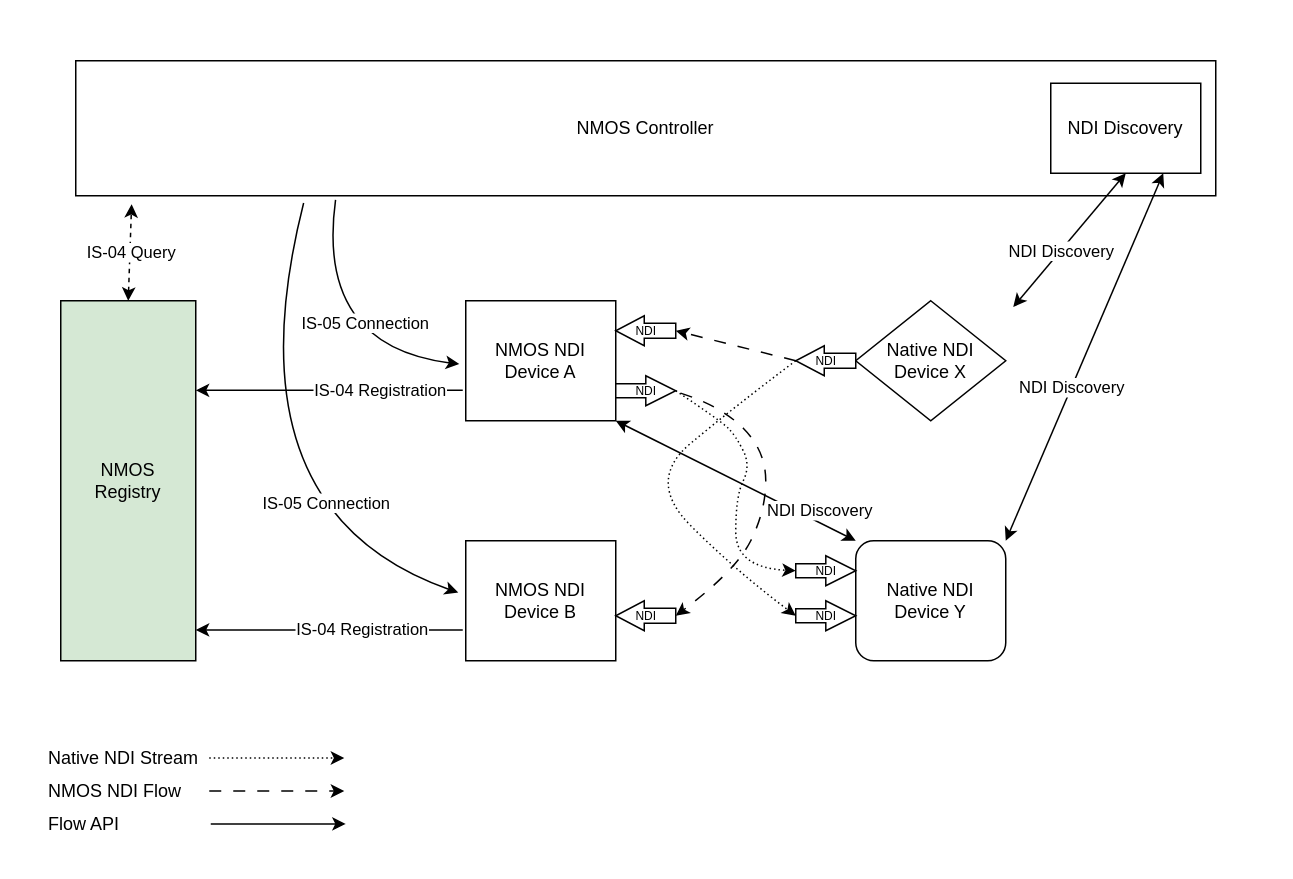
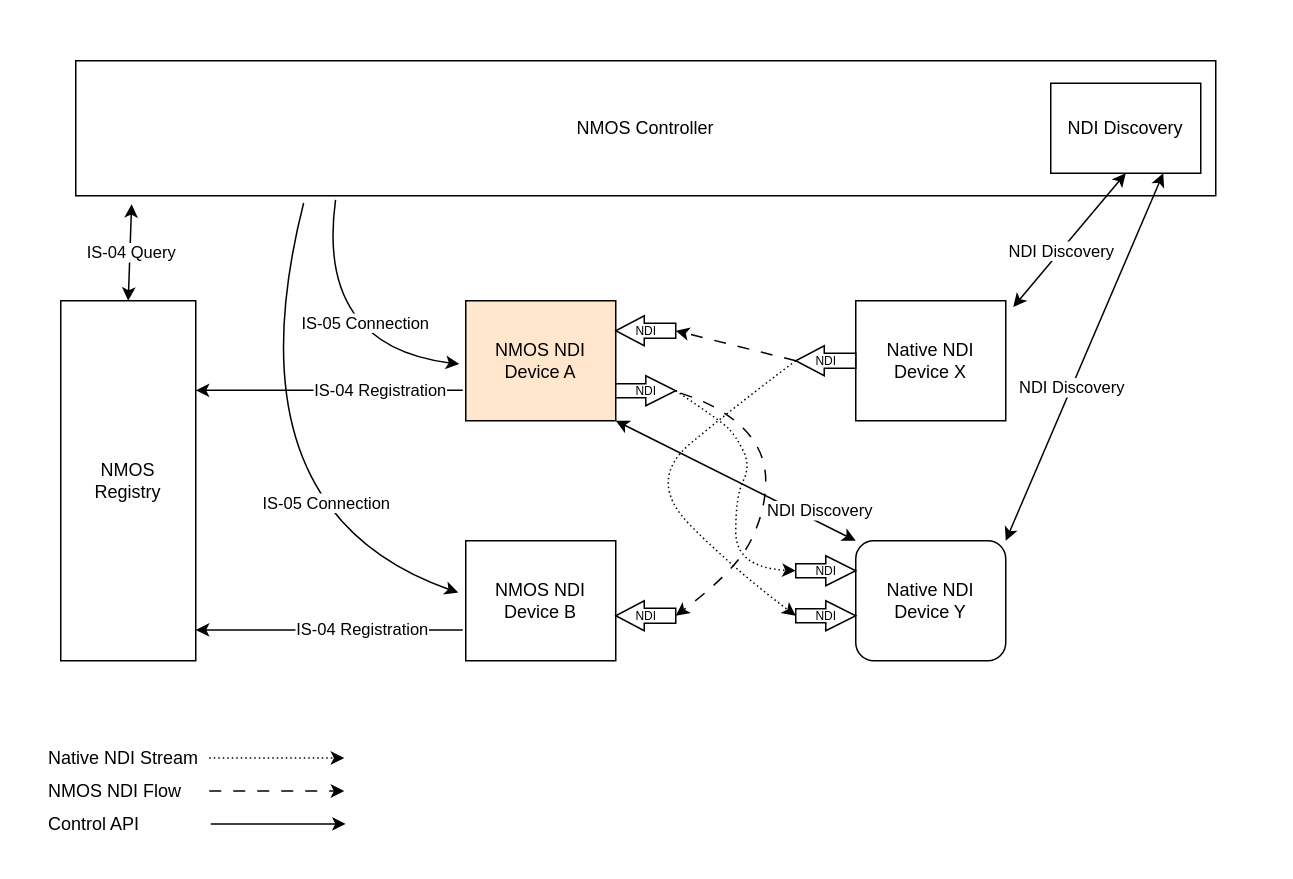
edge "NMOS Controller" -- "NMOS Registry": style dashed -> solid
node "NMOS NDI Device A": fillcolor #ffffff -> #ffe6cc
node "Native NDI Device X": shape diamond -> rectangle
node "NMOS Registry": fillcolor #d5e8d4 -> #ffffff
node "Flow API": label "Flow API" -> "Control API"
